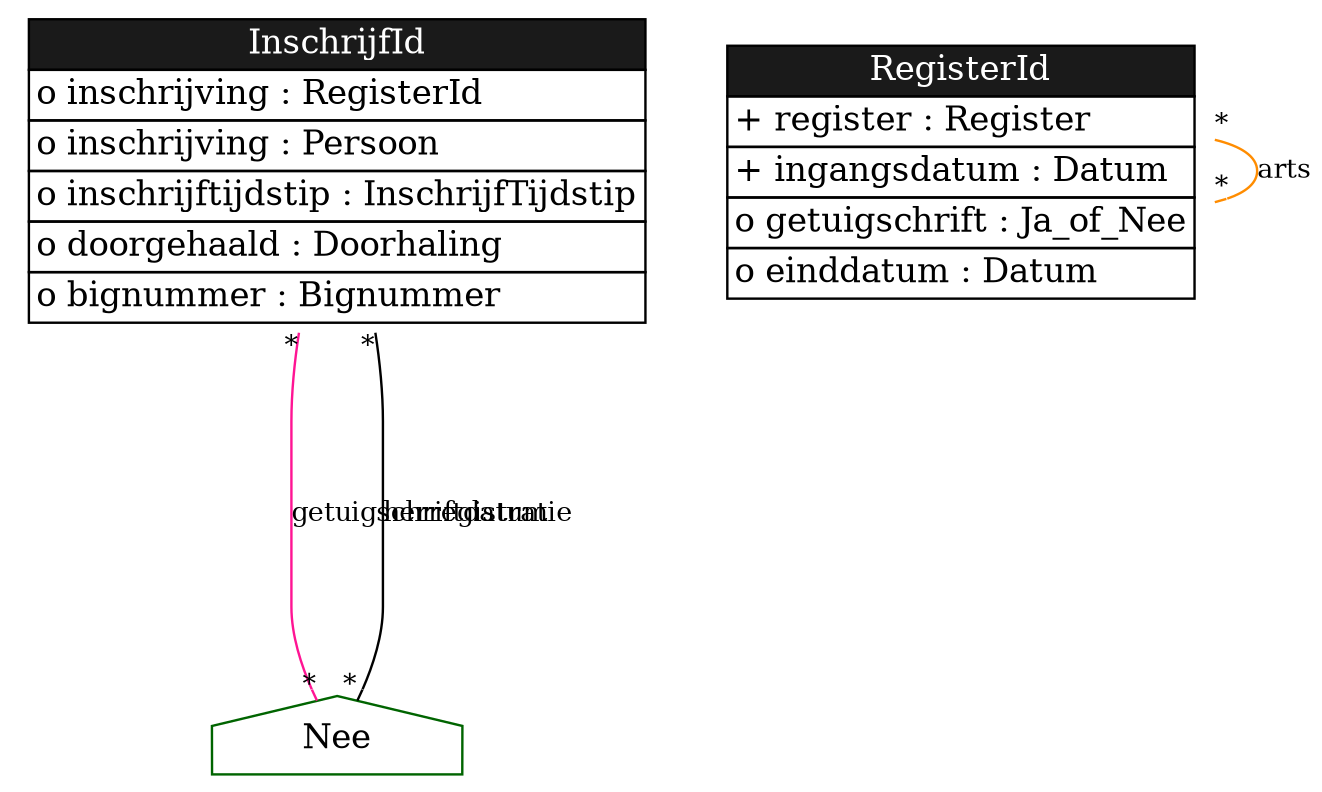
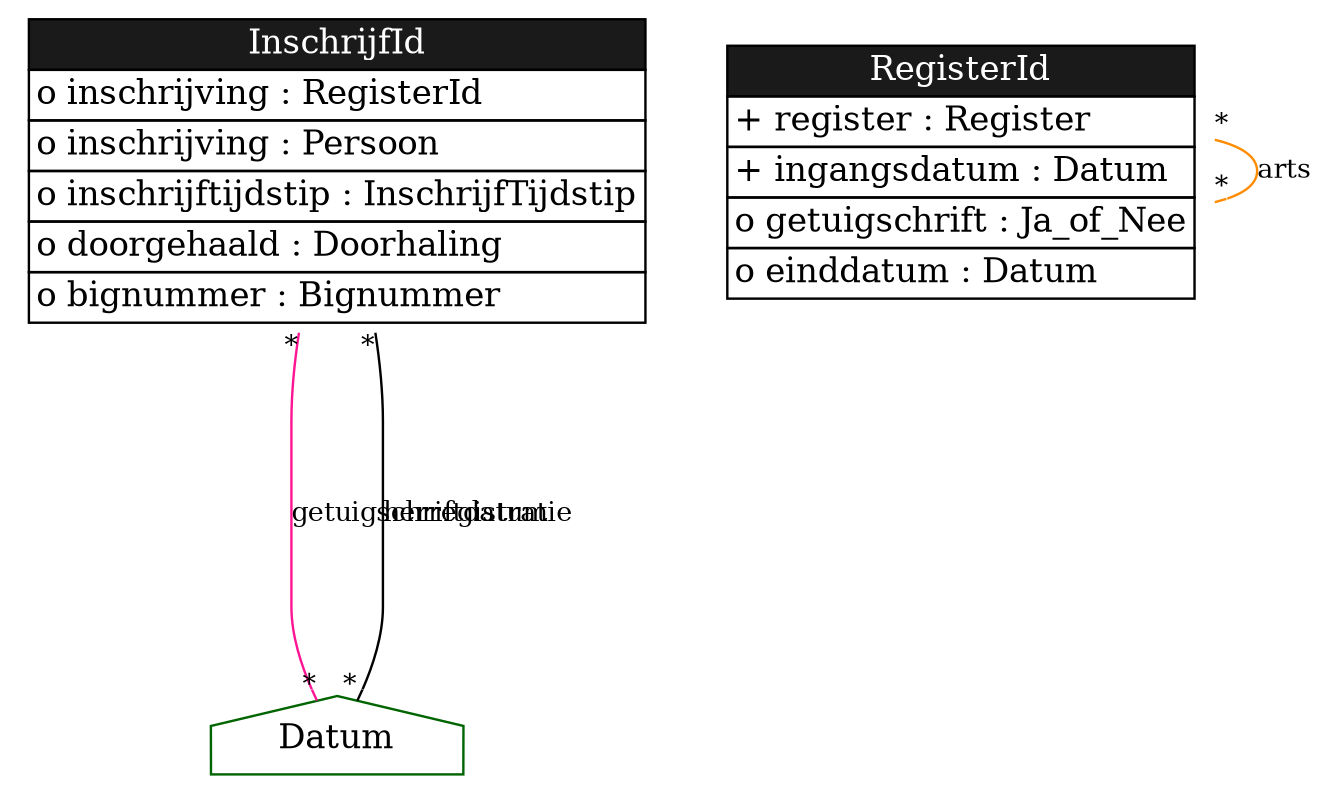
node "Nee": label "Nee" -> "Datum"
